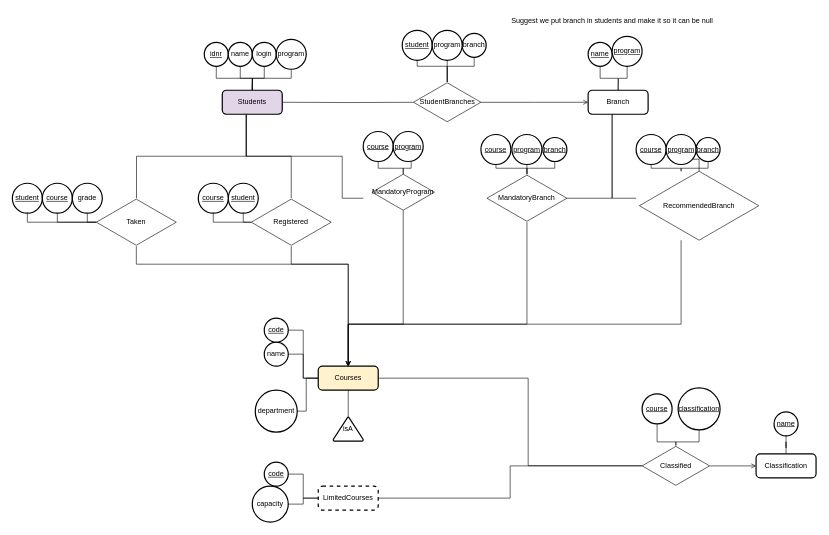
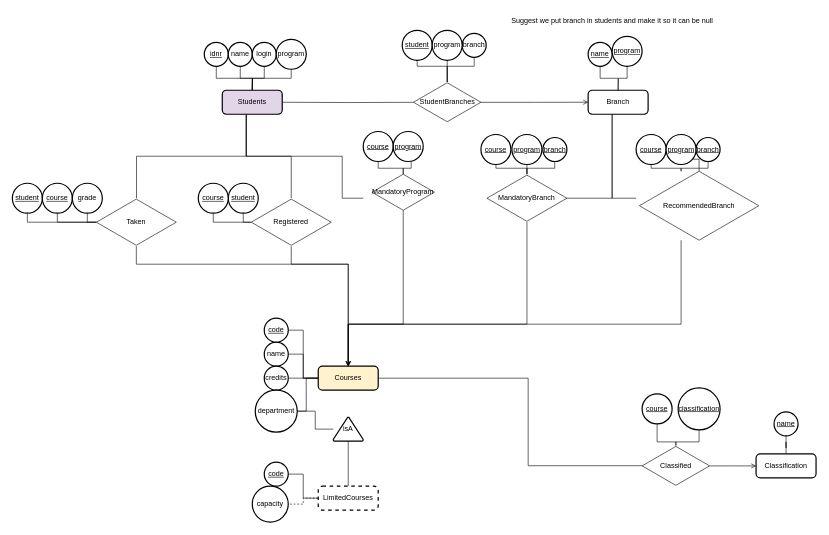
node "credits": added
edge "credits" -- "Courses": added
edge "Courses" -- "isA": now "department" -- "isA"
edge "Classified" -- "LimitedCourses": now "isA" -- "LimitedCourses"
edge "LimitedCourses" -- "capacity": style solid -> dashed
